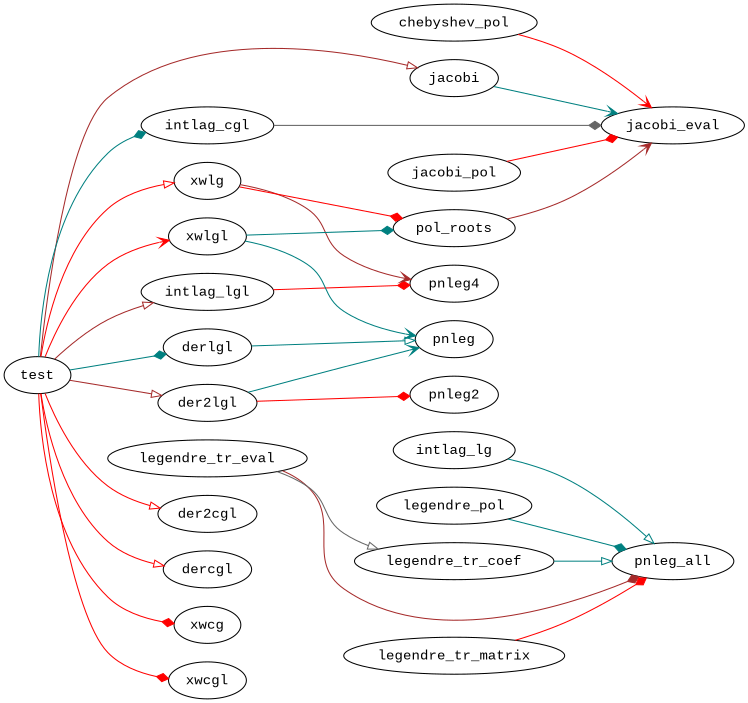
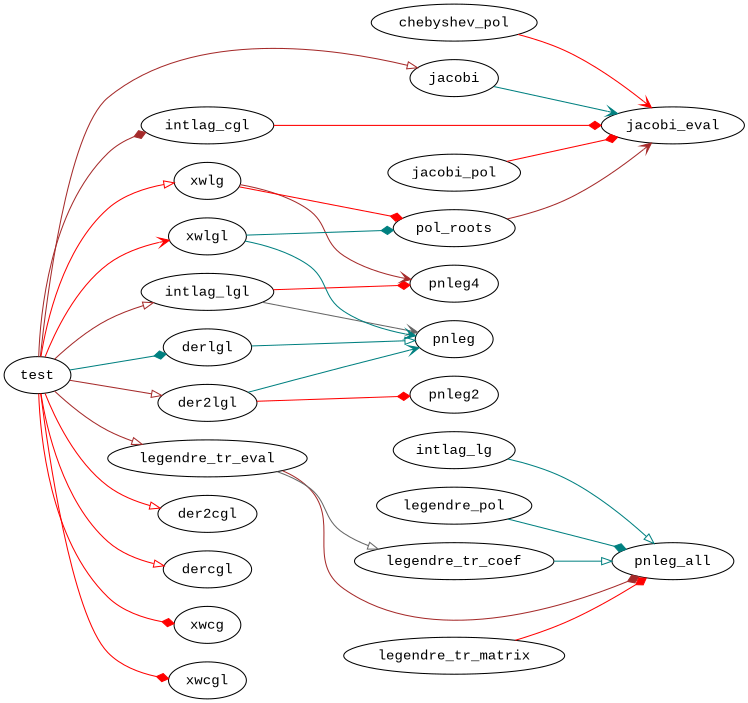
edge "intlag_cgl" -> "jacobi_eval": color gray40 -> red
edge "test" -> "intlag_cgl": color teal -> brown
edge "intlag_lgl" -> "pnleg": added
edge "test" -> "legendre_tr_eval": added
